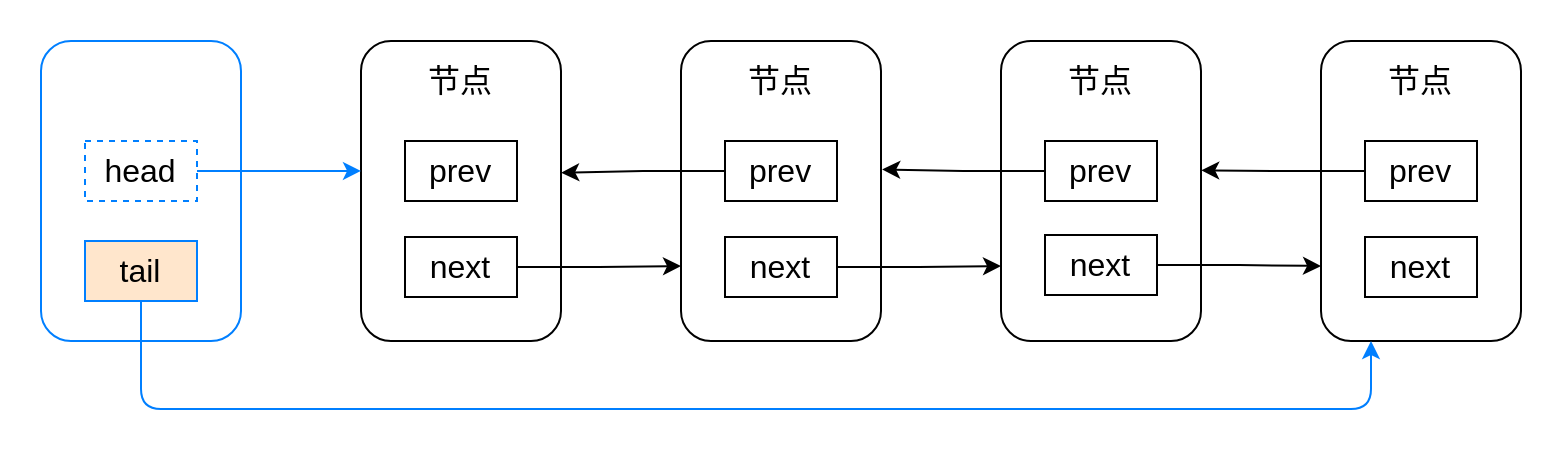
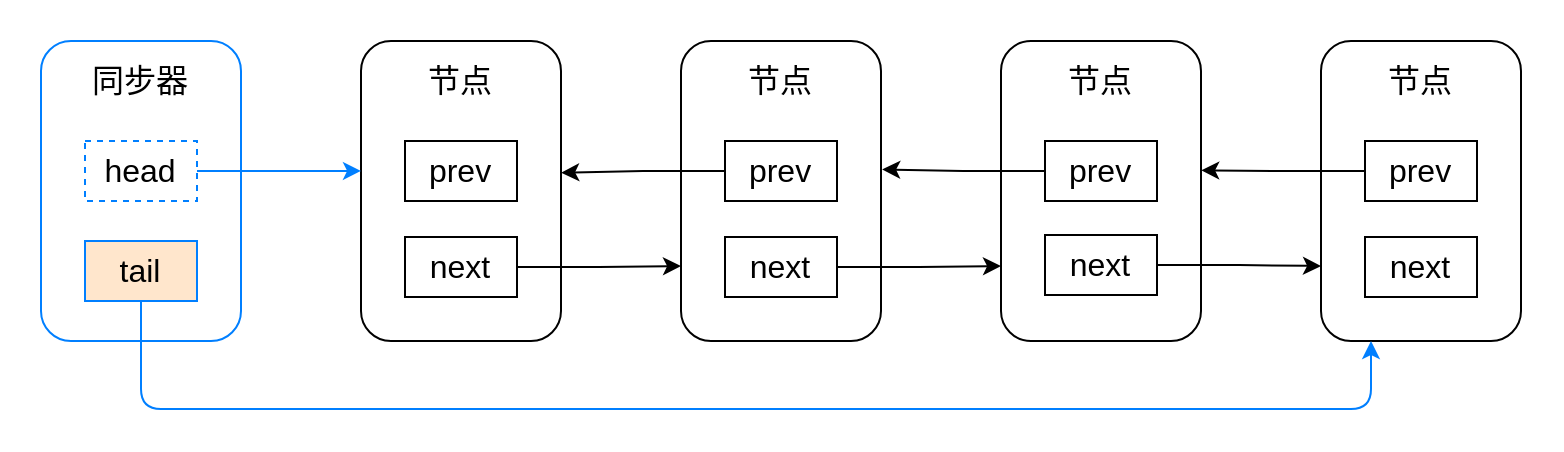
node "同步器": added
